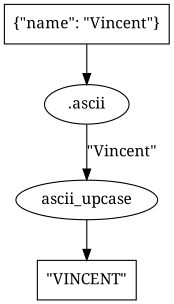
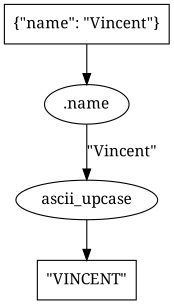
node ".ascii": label ".ascii" -> ".name"
